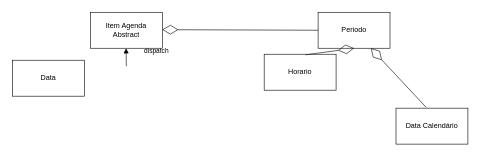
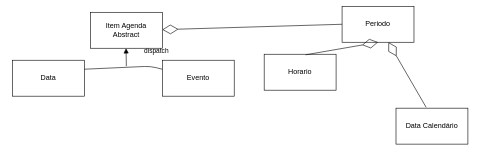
node "Periodo": moved (354, 30) -> (378, 24)
edge "Data" -- "Evento": added
node "Evento": added
